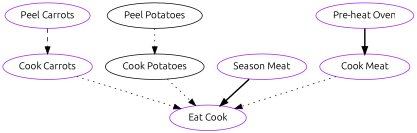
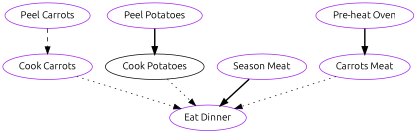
node "Peel Potatoes": color black -> purple
edge "Peel Potatoes" -> "Cook Potatoes": style dotted -> bold
node "Cook Meat": label "Cook Meat" -> "Carrots Meat"
node "Eat Cook": label "Eat Cook" -> "Eat Dinner"
